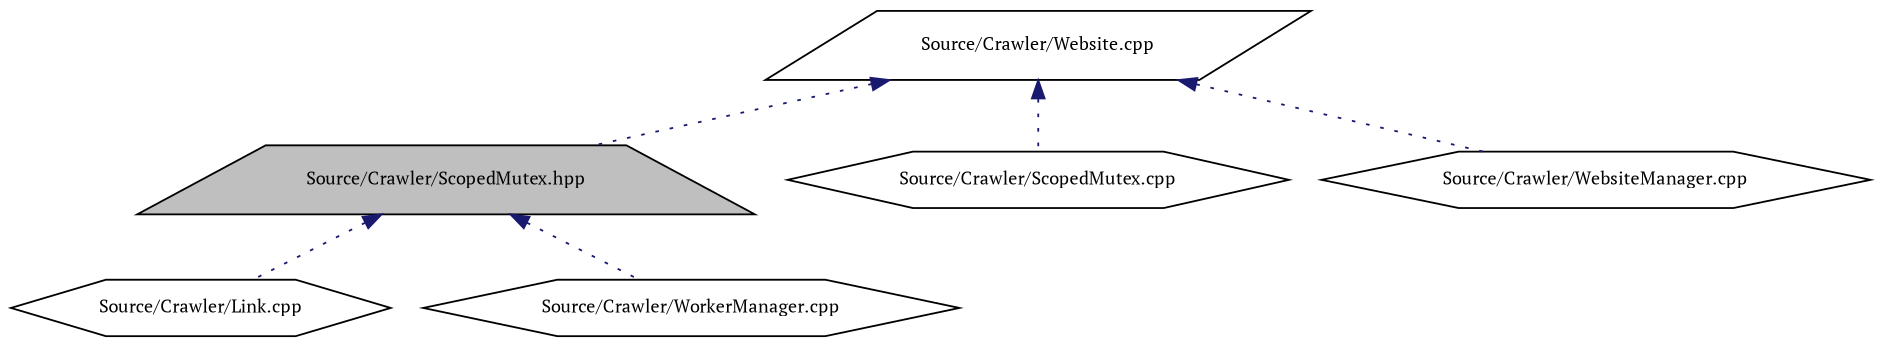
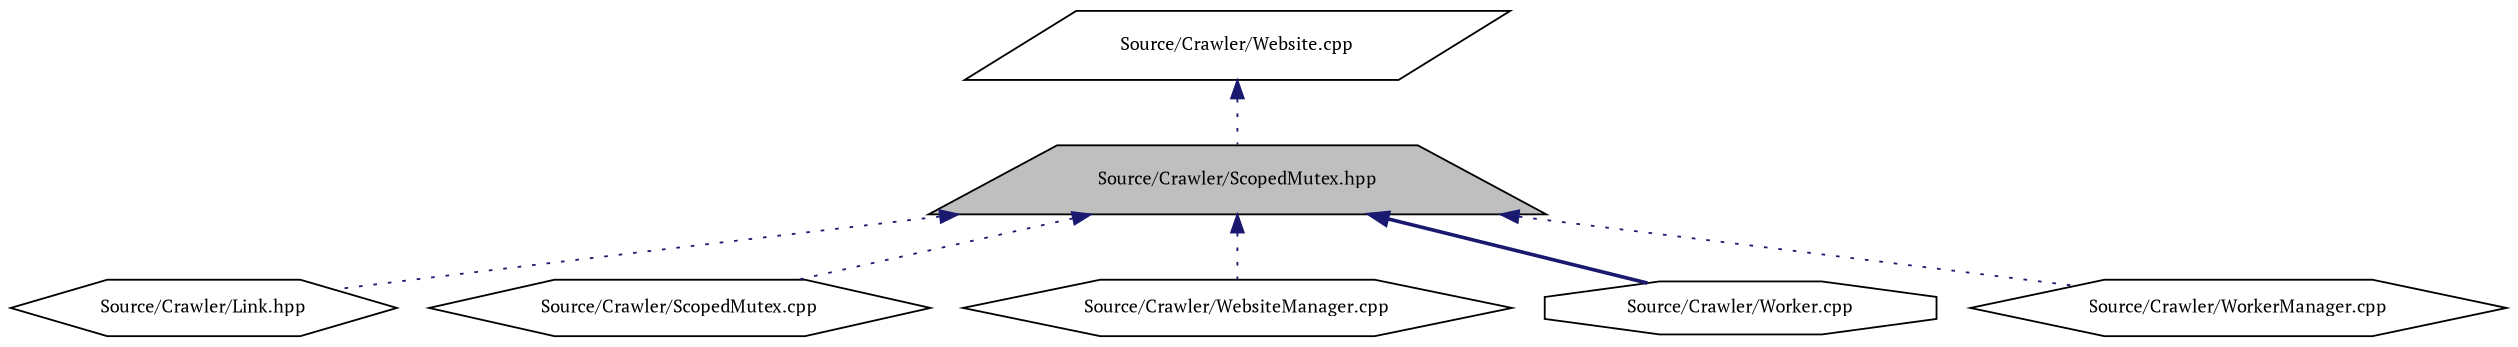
edge "Source/Crawler/WebsiteManager.cpp" -> "Source/Crawler/Website.cpp": now "Source/Crawler/WebsiteManager.cpp" -> "Source/Crawler/ScopedMutex.hpp"
edge "Source/Crawler/ScopedMutex.cpp" -> "Source/Crawler/Website.cpp": now "Source/Crawler/ScopedMutex.cpp" -> "Source/Crawler/ScopedMutex.hpp"
node "Source/Crawler/Link.cpp": label "Source/Crawler/Link.cpp" -> "Source/Crawler/Link.hpp"
node "Source/Crawler/Worker.cpp": added
